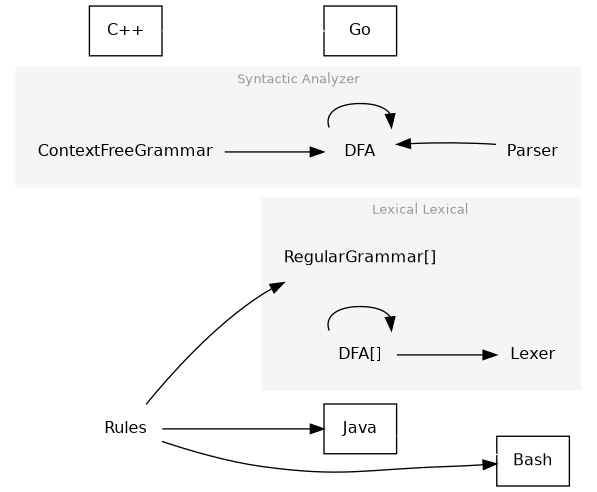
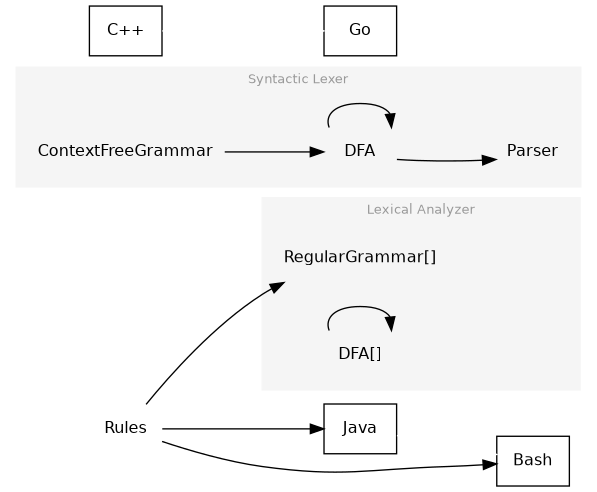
cluster "Syntactic Analyzer": label "Syntactic Analyzer" -> "Syntactic Lexer"
edge "Parser" -> "DFA": reversed
cluster "Lexical Lexical": label "Lexical Lexical" -> "Lexical Analyzer"
node "Lexer": removed
